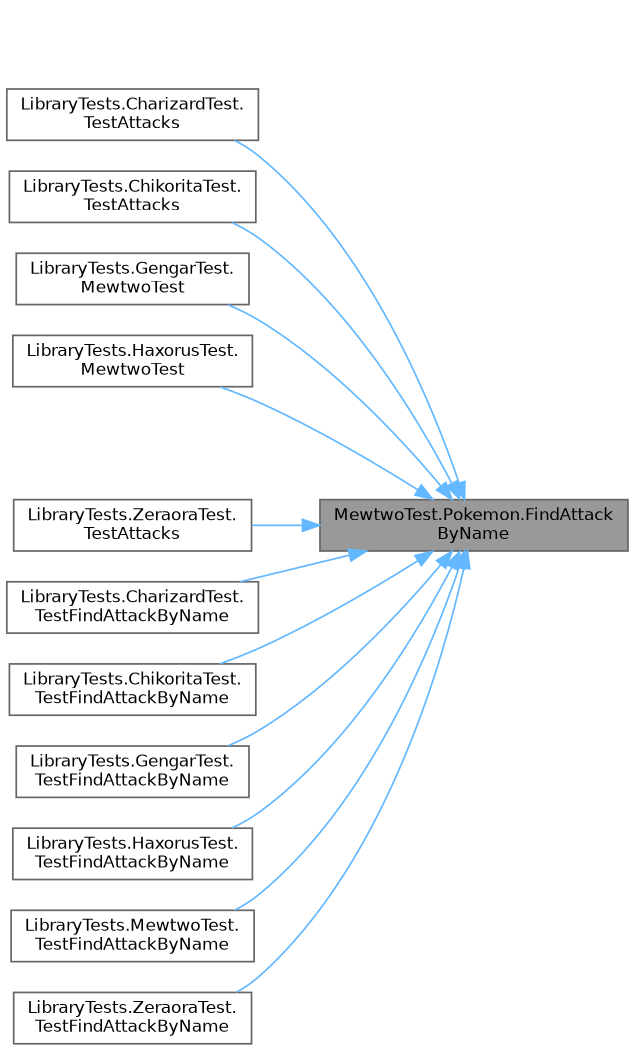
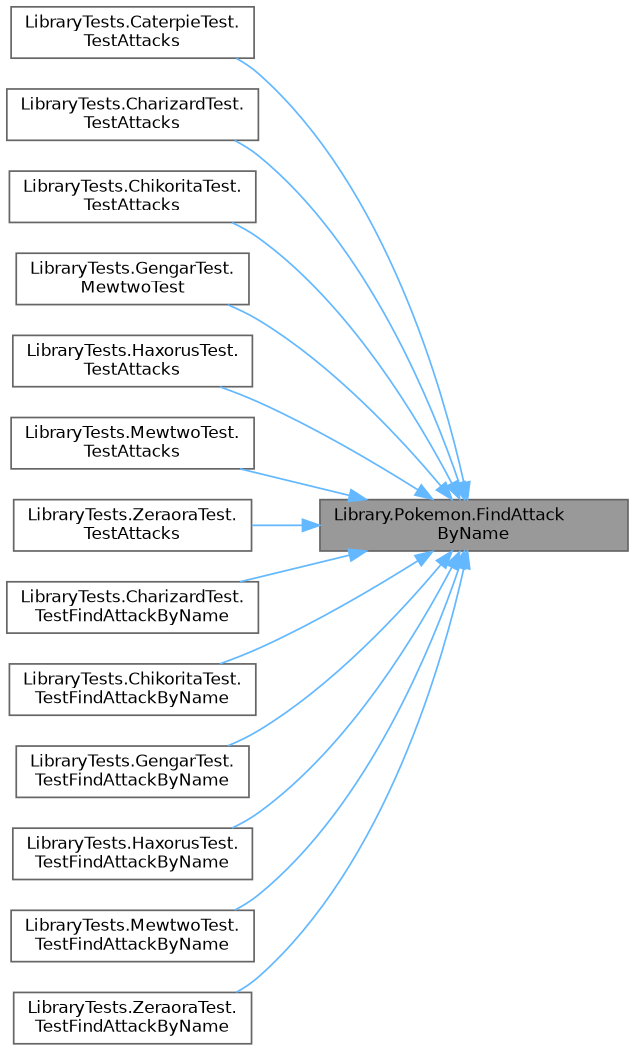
node "LibraryTests.CaterpieTest. TestAttacks": added
node "LibraryTests.HaxorusTest. MewtwoTest": label "LibraryTests.HaxorusTest. MewtwoTest" -> "LibraryTests.HaxorusTest. TestAttacks"
node "LibraryTests.MewtwoTest. TestAttacks": added
node "MewtwoTest.Pokemon.FindAttack ByName": label "MewtwoTest.Pokemon.FindAttack ByName" -> "Library.Pokemon.FindAttack ByName"
